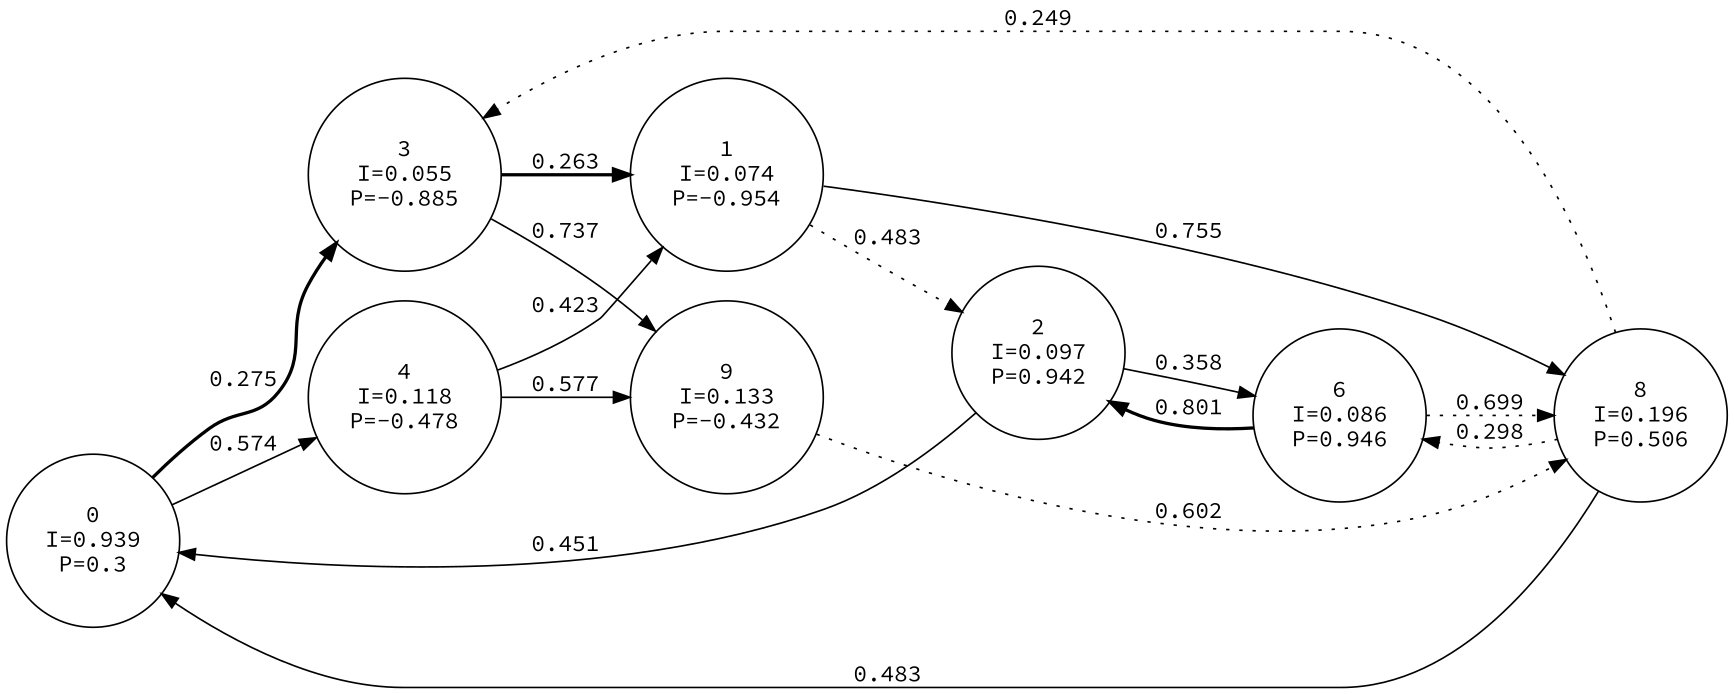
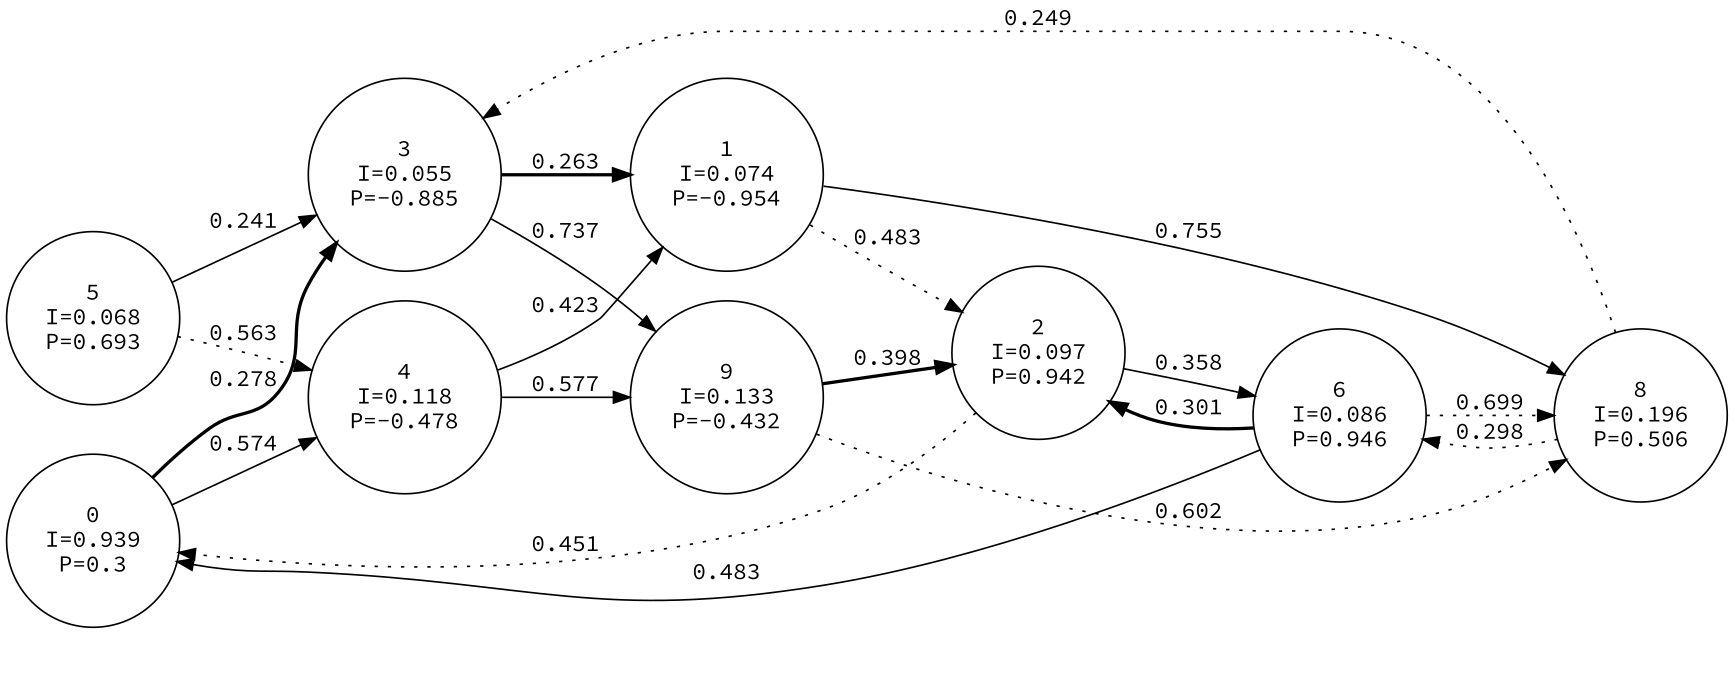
node "5 I=0.068 P=0.693": added
edge "9 I=0.133 P=-0.432" -> "2 I=0.097 P=0.942": added, label "0.398"
edge "0 I=0.939 P=0.3" -> "3 I=0.055 P=-0.885": label "0.275" -> "0.278"
edge "6 I=0.086 P=0.946" -> "2 I=0.097 P=0.942": label "0.801" -> "0.301"
edge "2 I=0.097 P=0.942" -> "0 I=0.939 P=0.3": style solid -> dotted
edge "8 I=0.196 P=0.506" -> "0 I=0.939 P=0.3": now "6 I=0.086 P=0.946" -> "0 I=0.939 P=0.3"
